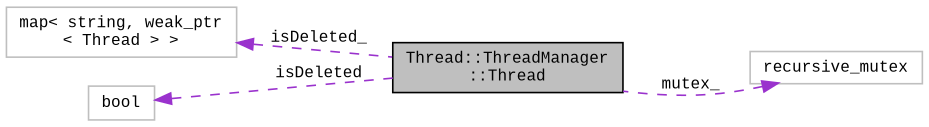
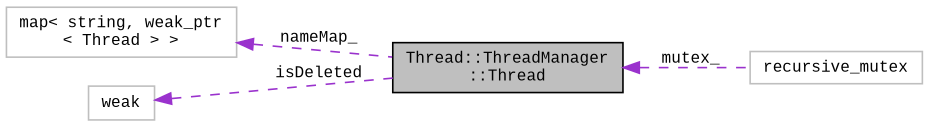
edge "Thread::ThreadManager ::Thread" -> "map< string, weak_ptr < Thread > >": label " isDeleted_" -> " nameMap_"
edge "Thread::ThreadManager ::Thread" -> "recursive_mutex": reversed
node "bool": label "bool" -> "weak"
